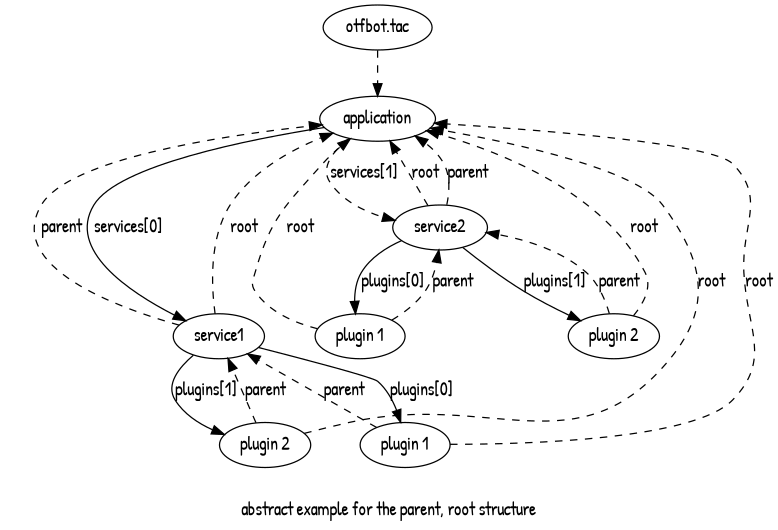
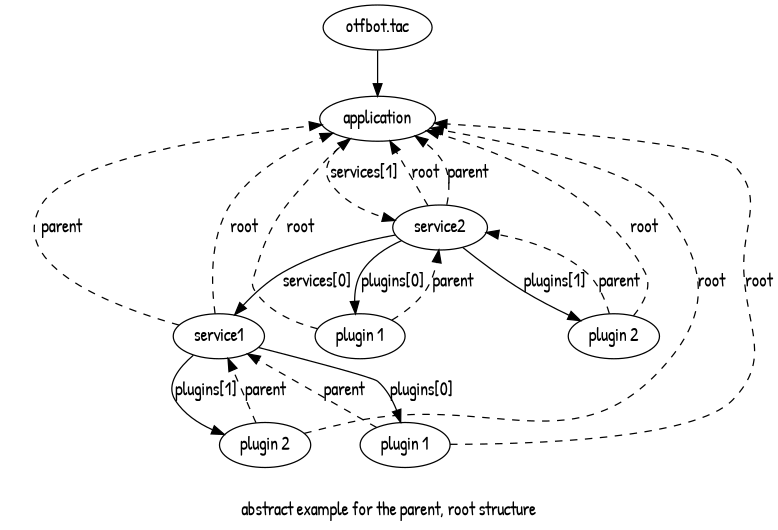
edge "otfbot.tac" -> "application": style dashed -> solid
edge "application" -> "service1": now "service2" -> "service1"
